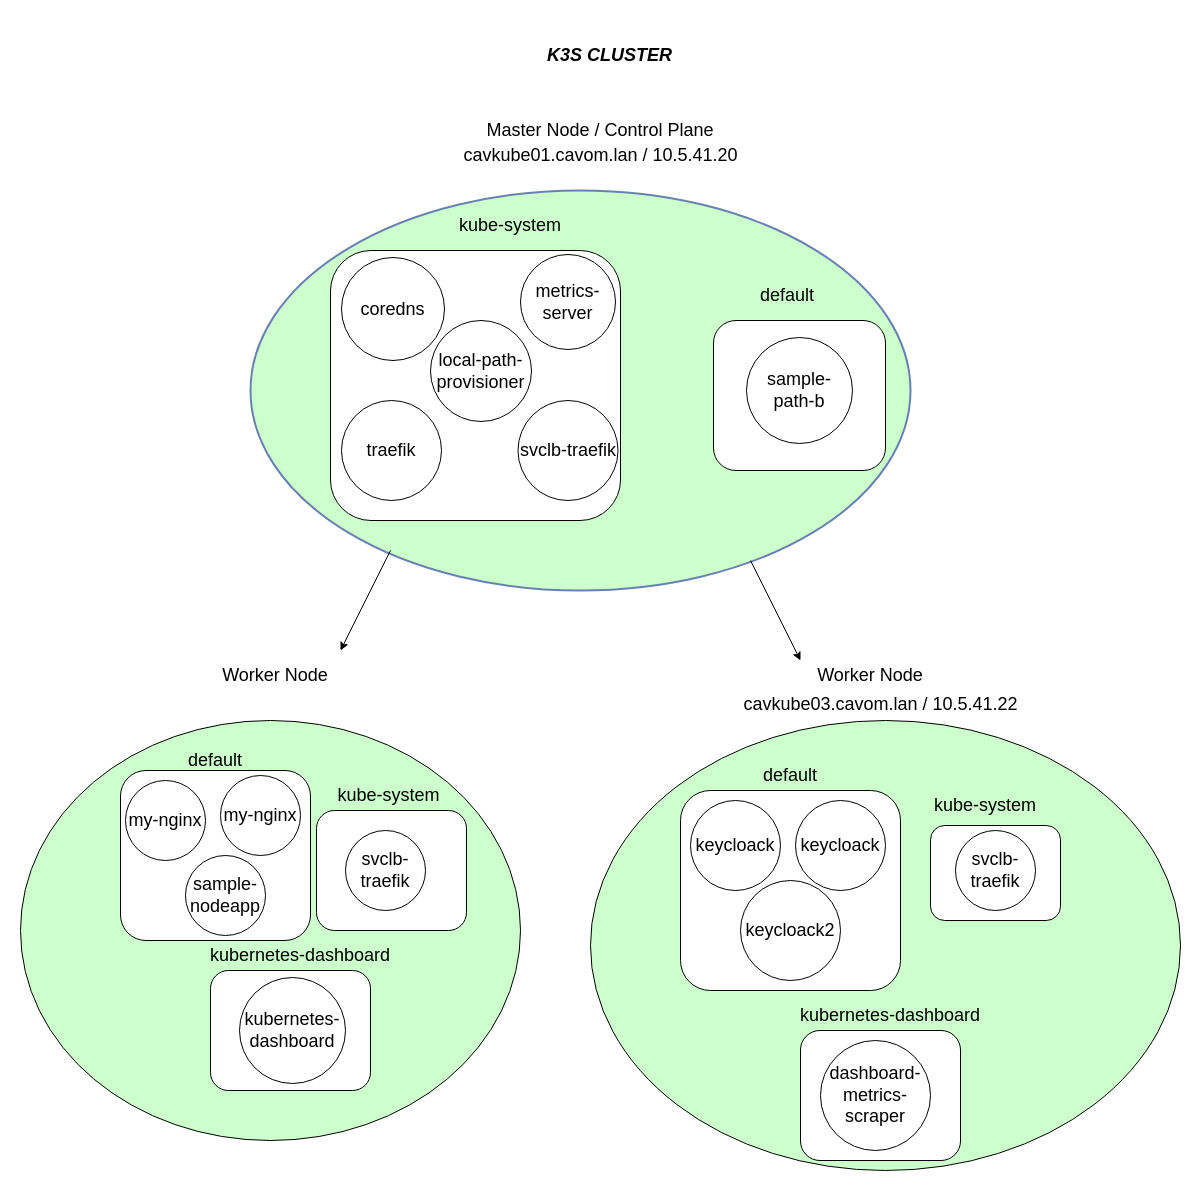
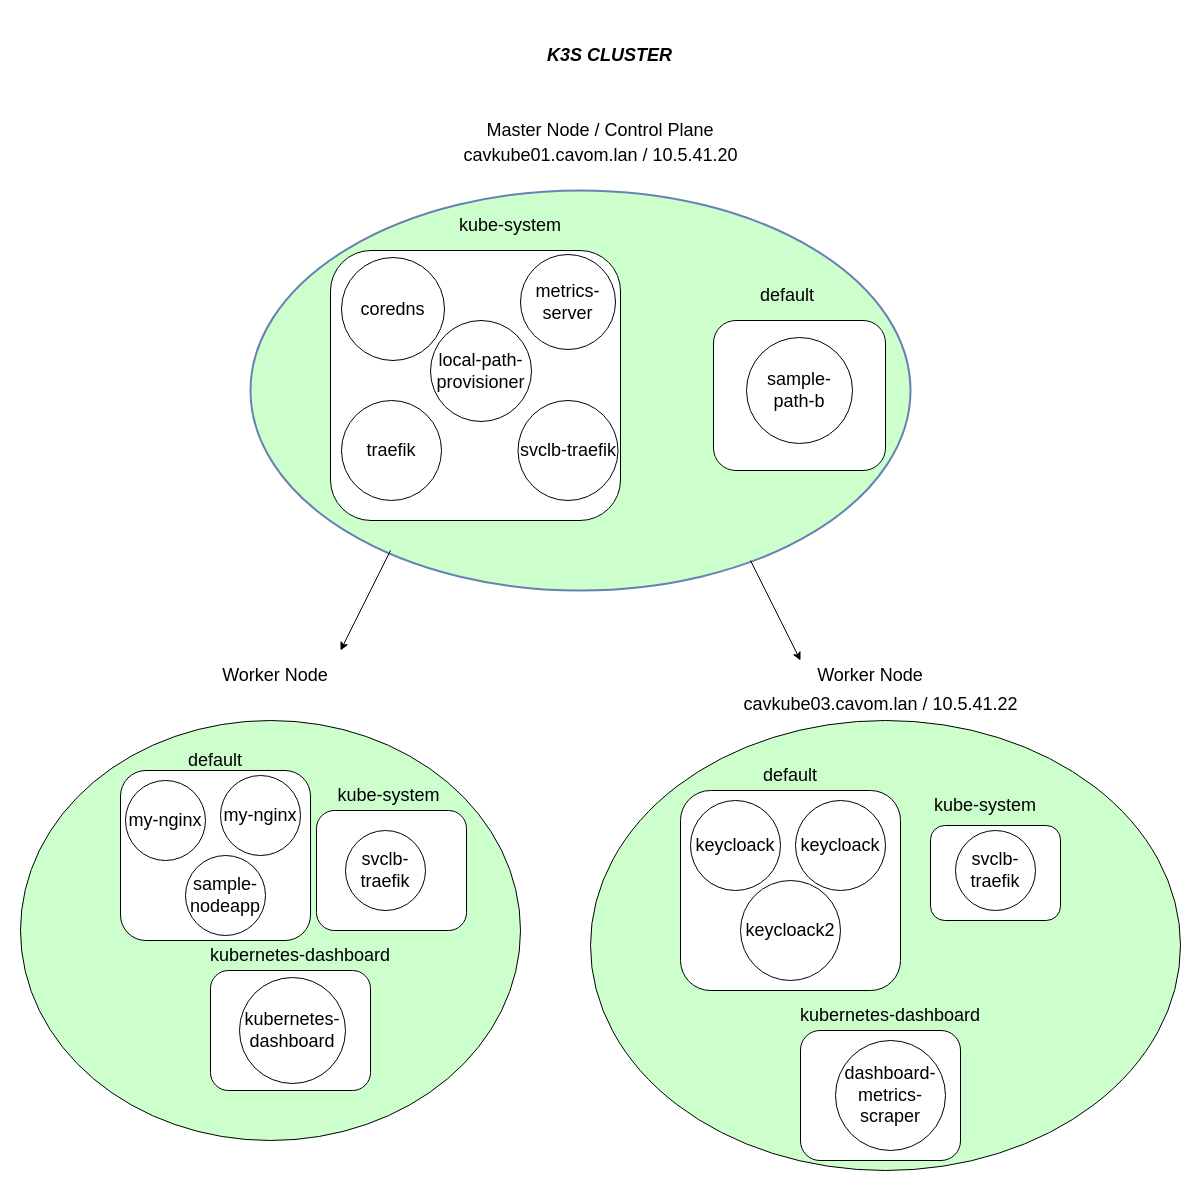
node "dashboard-metrics-scraper": moved (876, 1096) -> (891, 1096)
